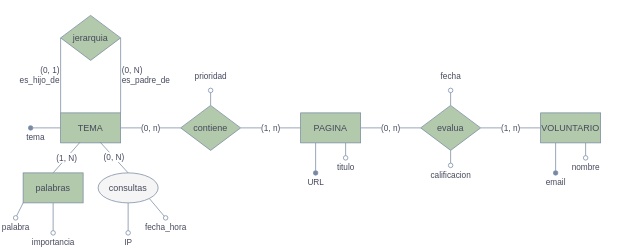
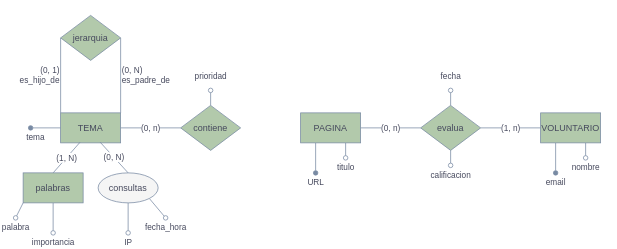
edge "contiene" -- "PAGINA": removed, label "(1, n)"
